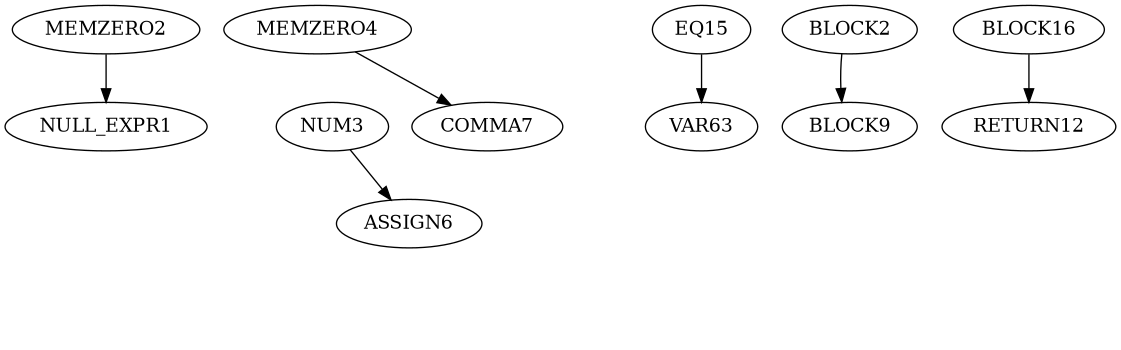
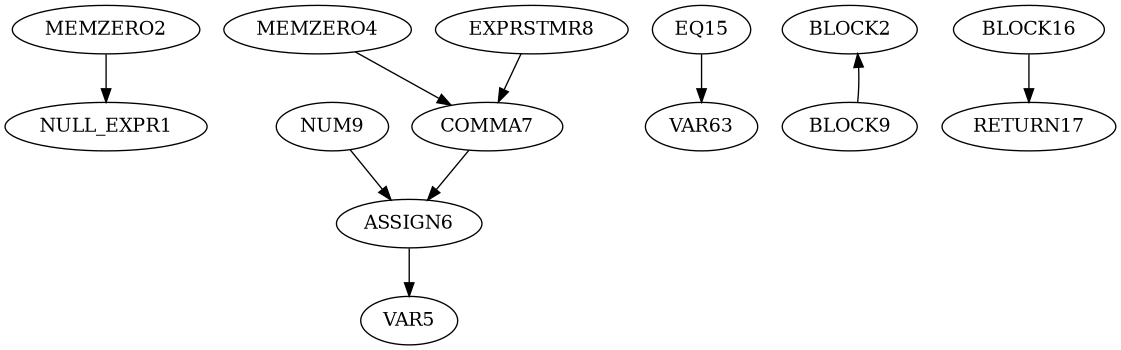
node "EXPRSTMR8": added
edge "BLOCK2" -> "BLOCK9": reversed
node "NUM3": label "NUM3" -> "NUM9"
node "RETURN12": label "RETURN12" -> "RETURN17"
edge "COMMA7" -> "ASSIGN6": added
node "VAR5": added
